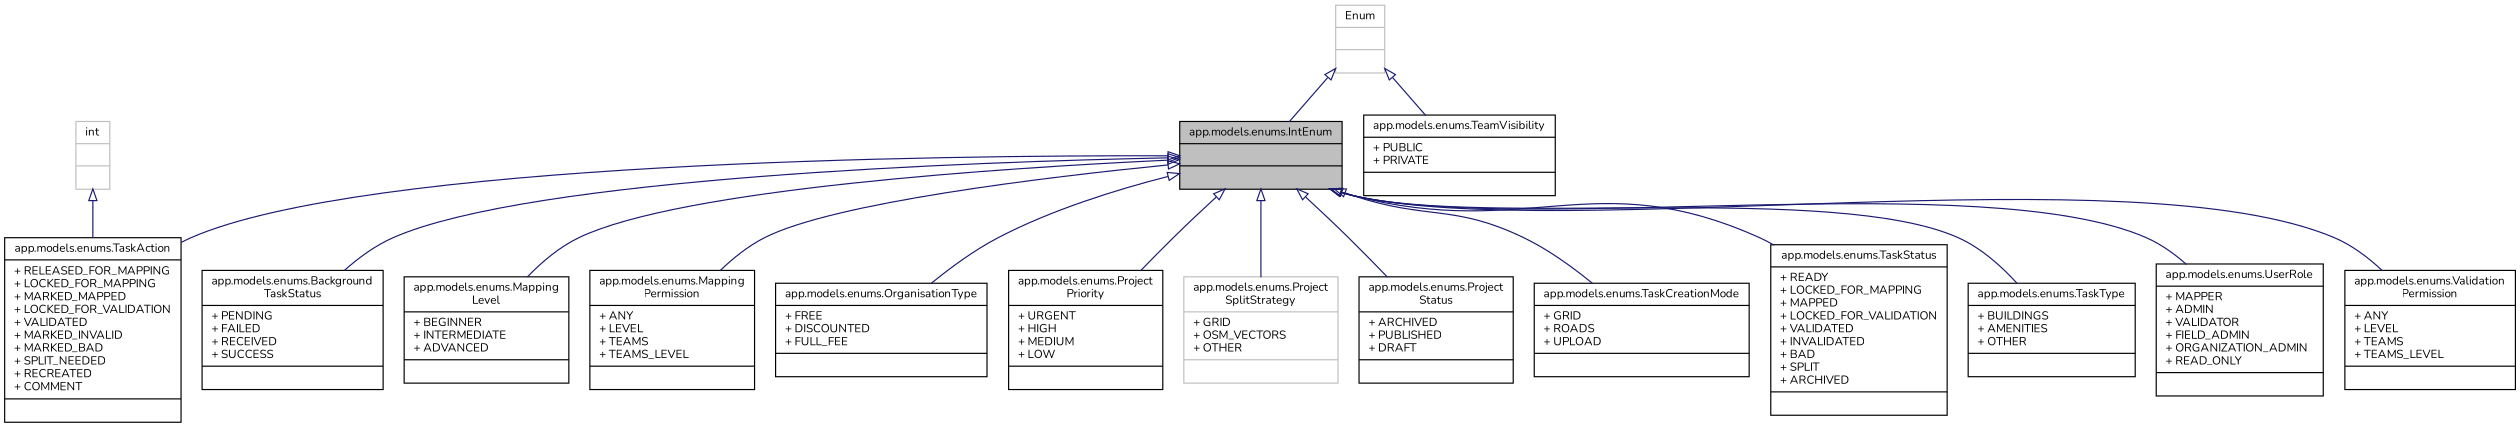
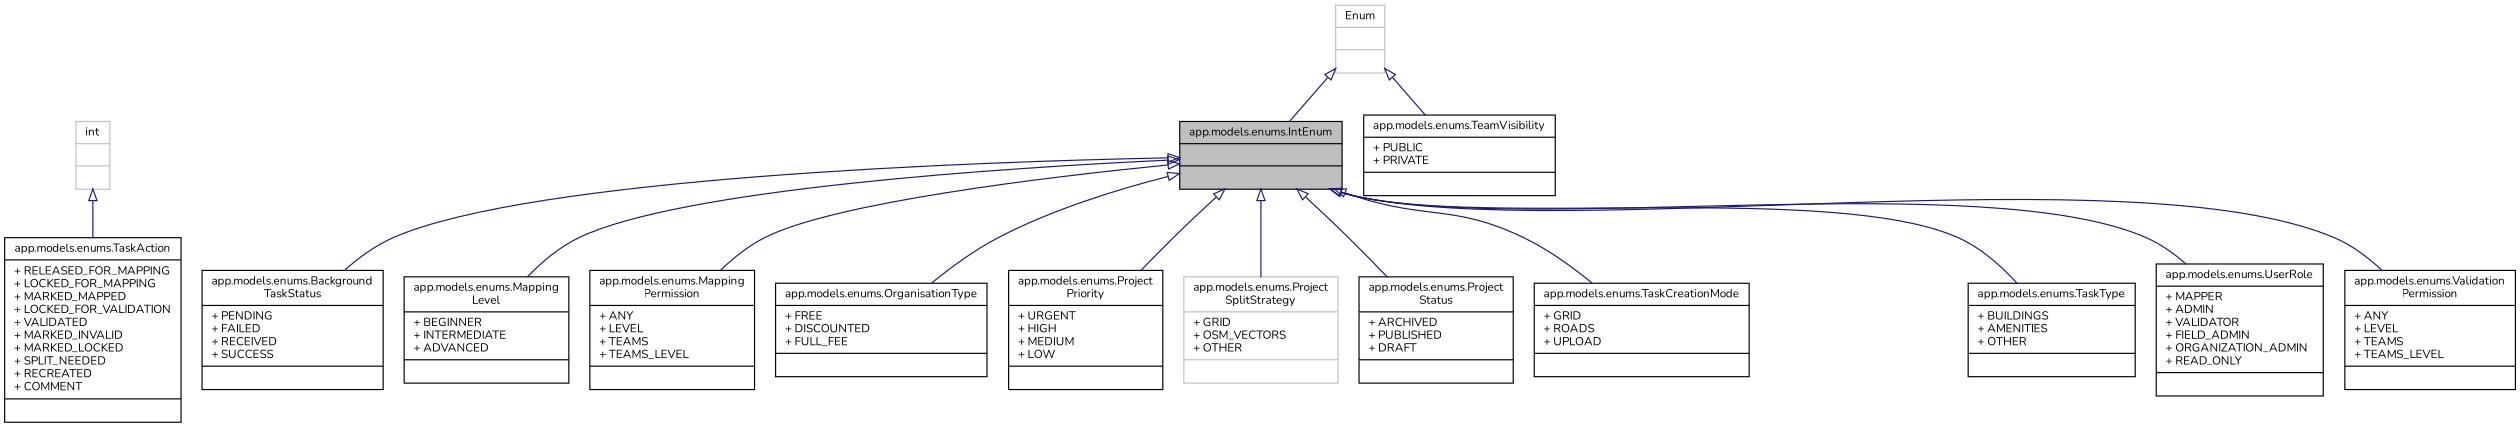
edge "app.models.enums.TaskAction" -> "app.models.enums.IntEnum": removed
node "app.models.enums.TaskStatus": removed
node "app.models.enums.TaskAction": text "+ MARKED_BAD" -> "+ MARKED_LOCKED"
